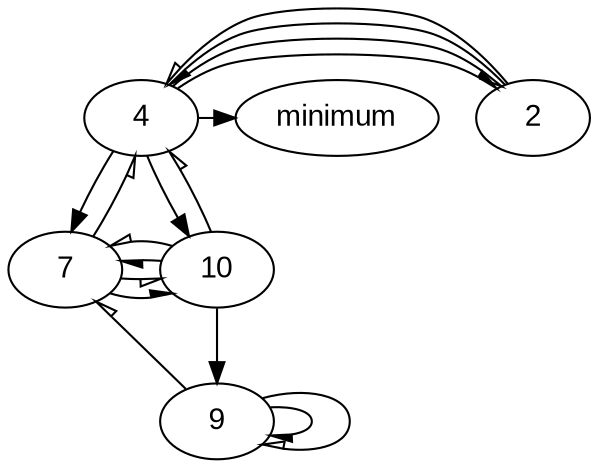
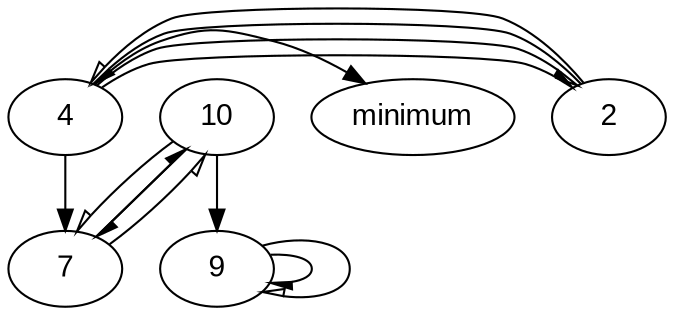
edge "4" -> "10": removed
edge "10" -> "4": removed
edge "7" -> "4": removed
edge "9" -> "7": removed
